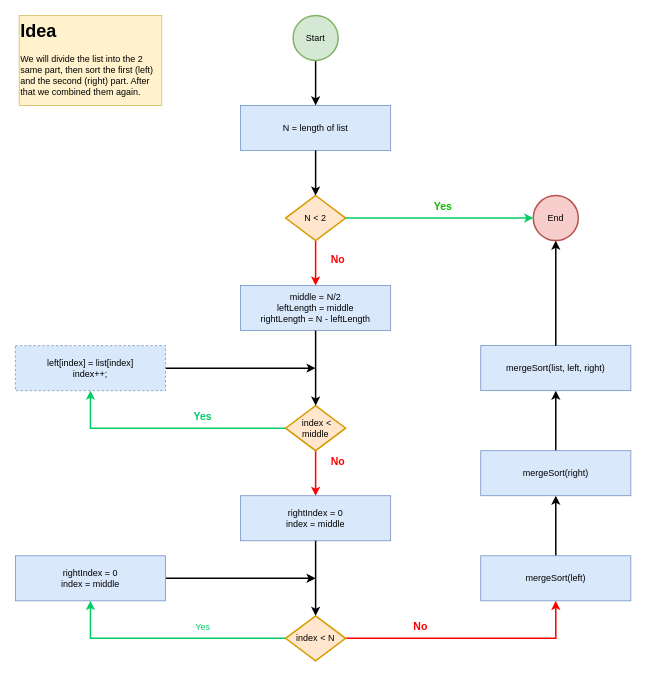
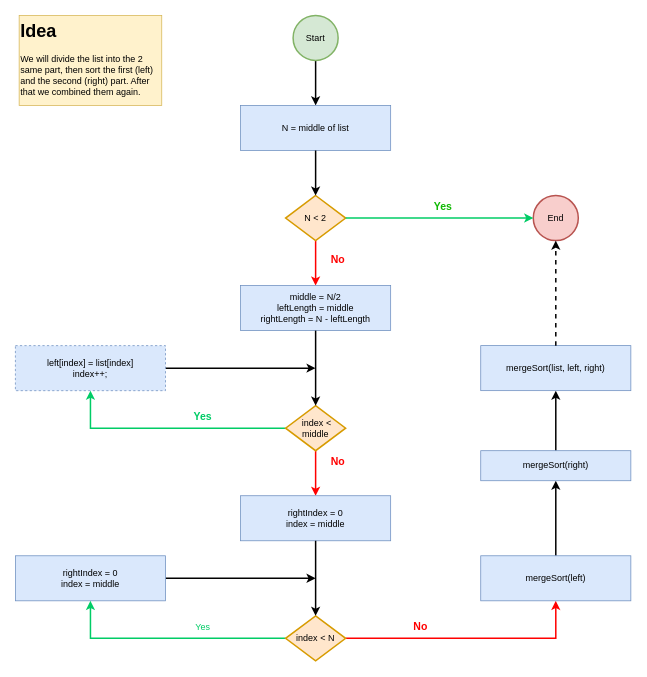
node "N = length of list": label "N = length of list" -> "N = middle of list"
edge "mergeSort(list, left, right)" -> "End": style solid -> dashed
node "mergeSort(right)": size 150x45 -> 150x30
